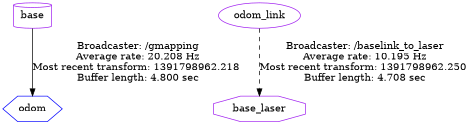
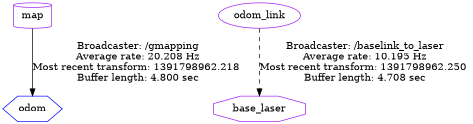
node "base": label "base" -> "map"
